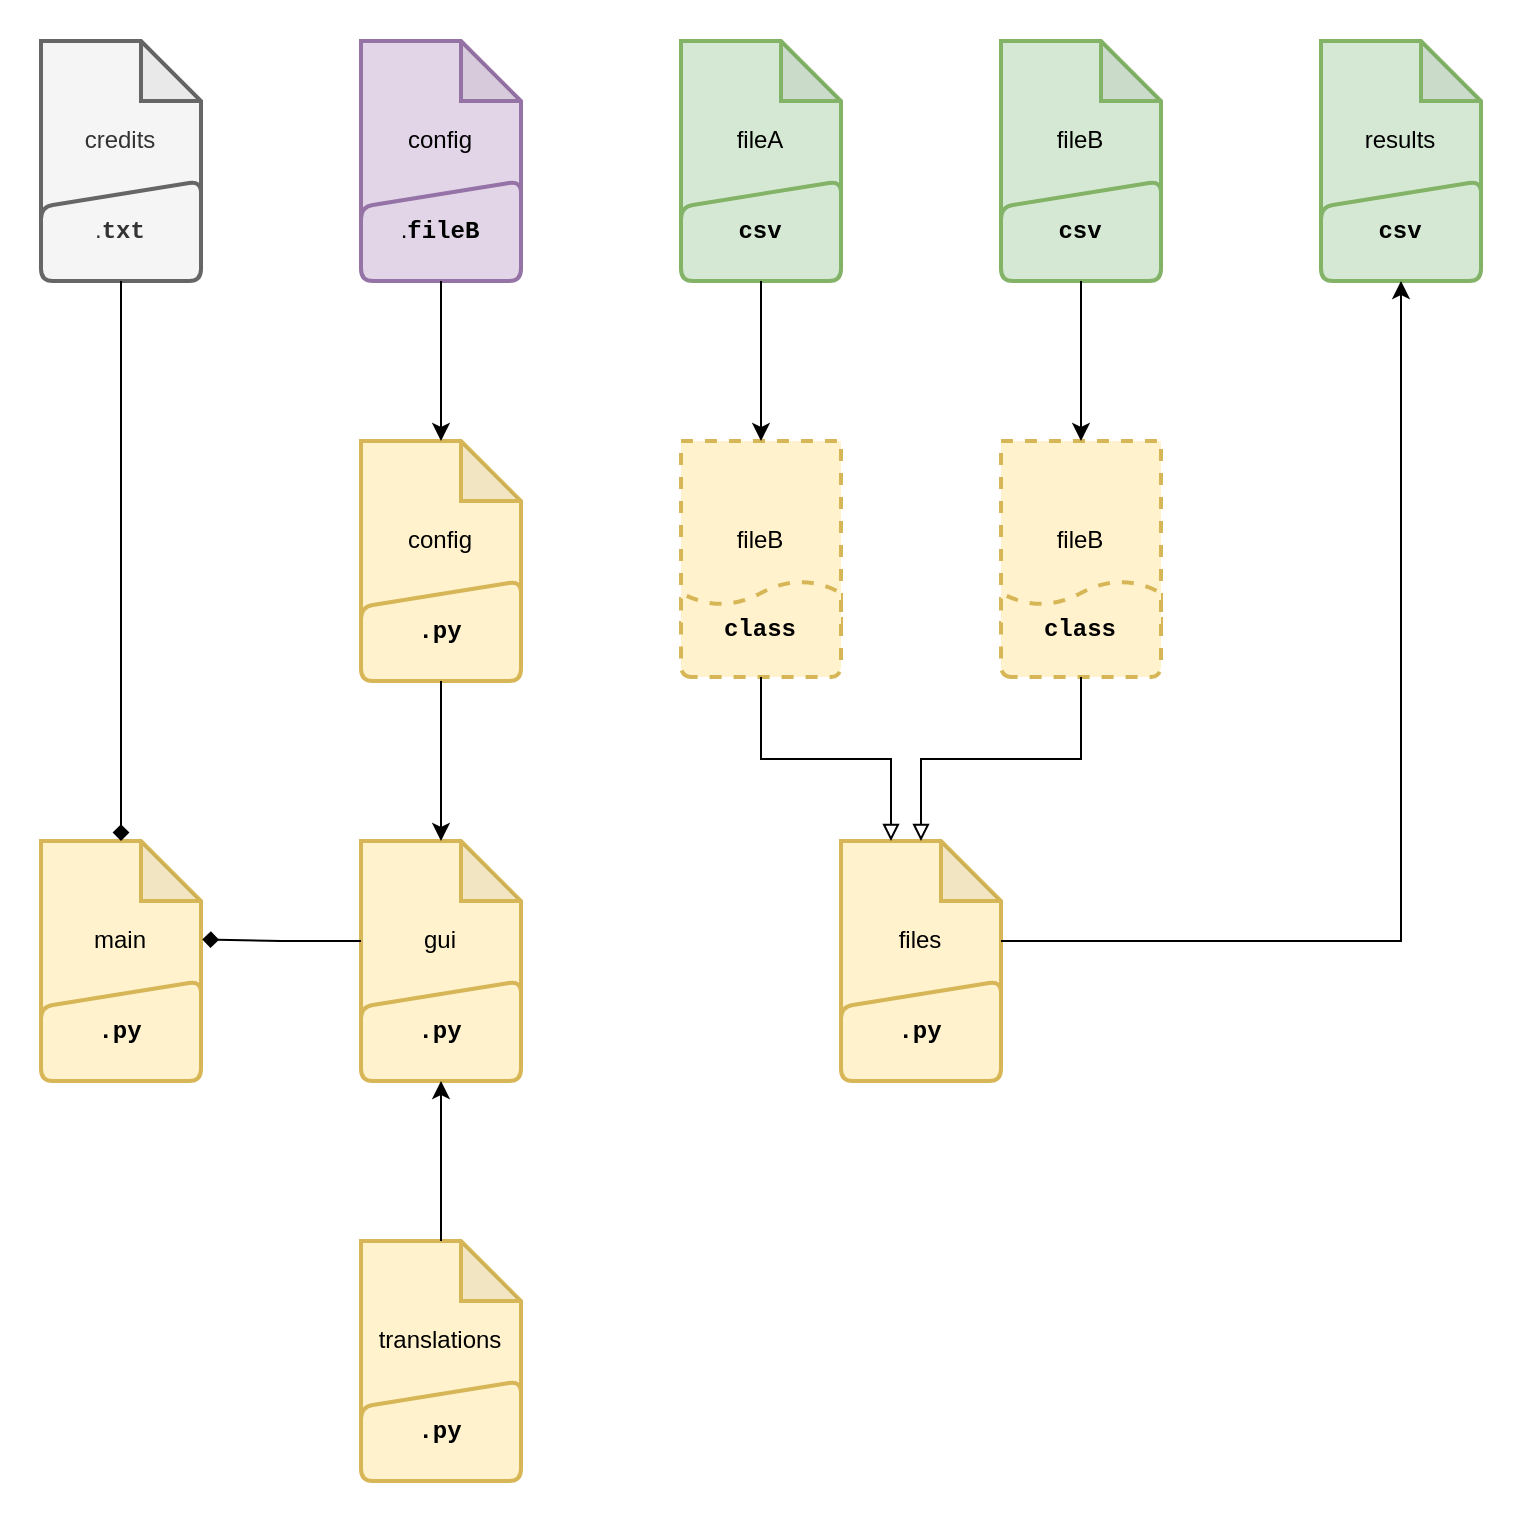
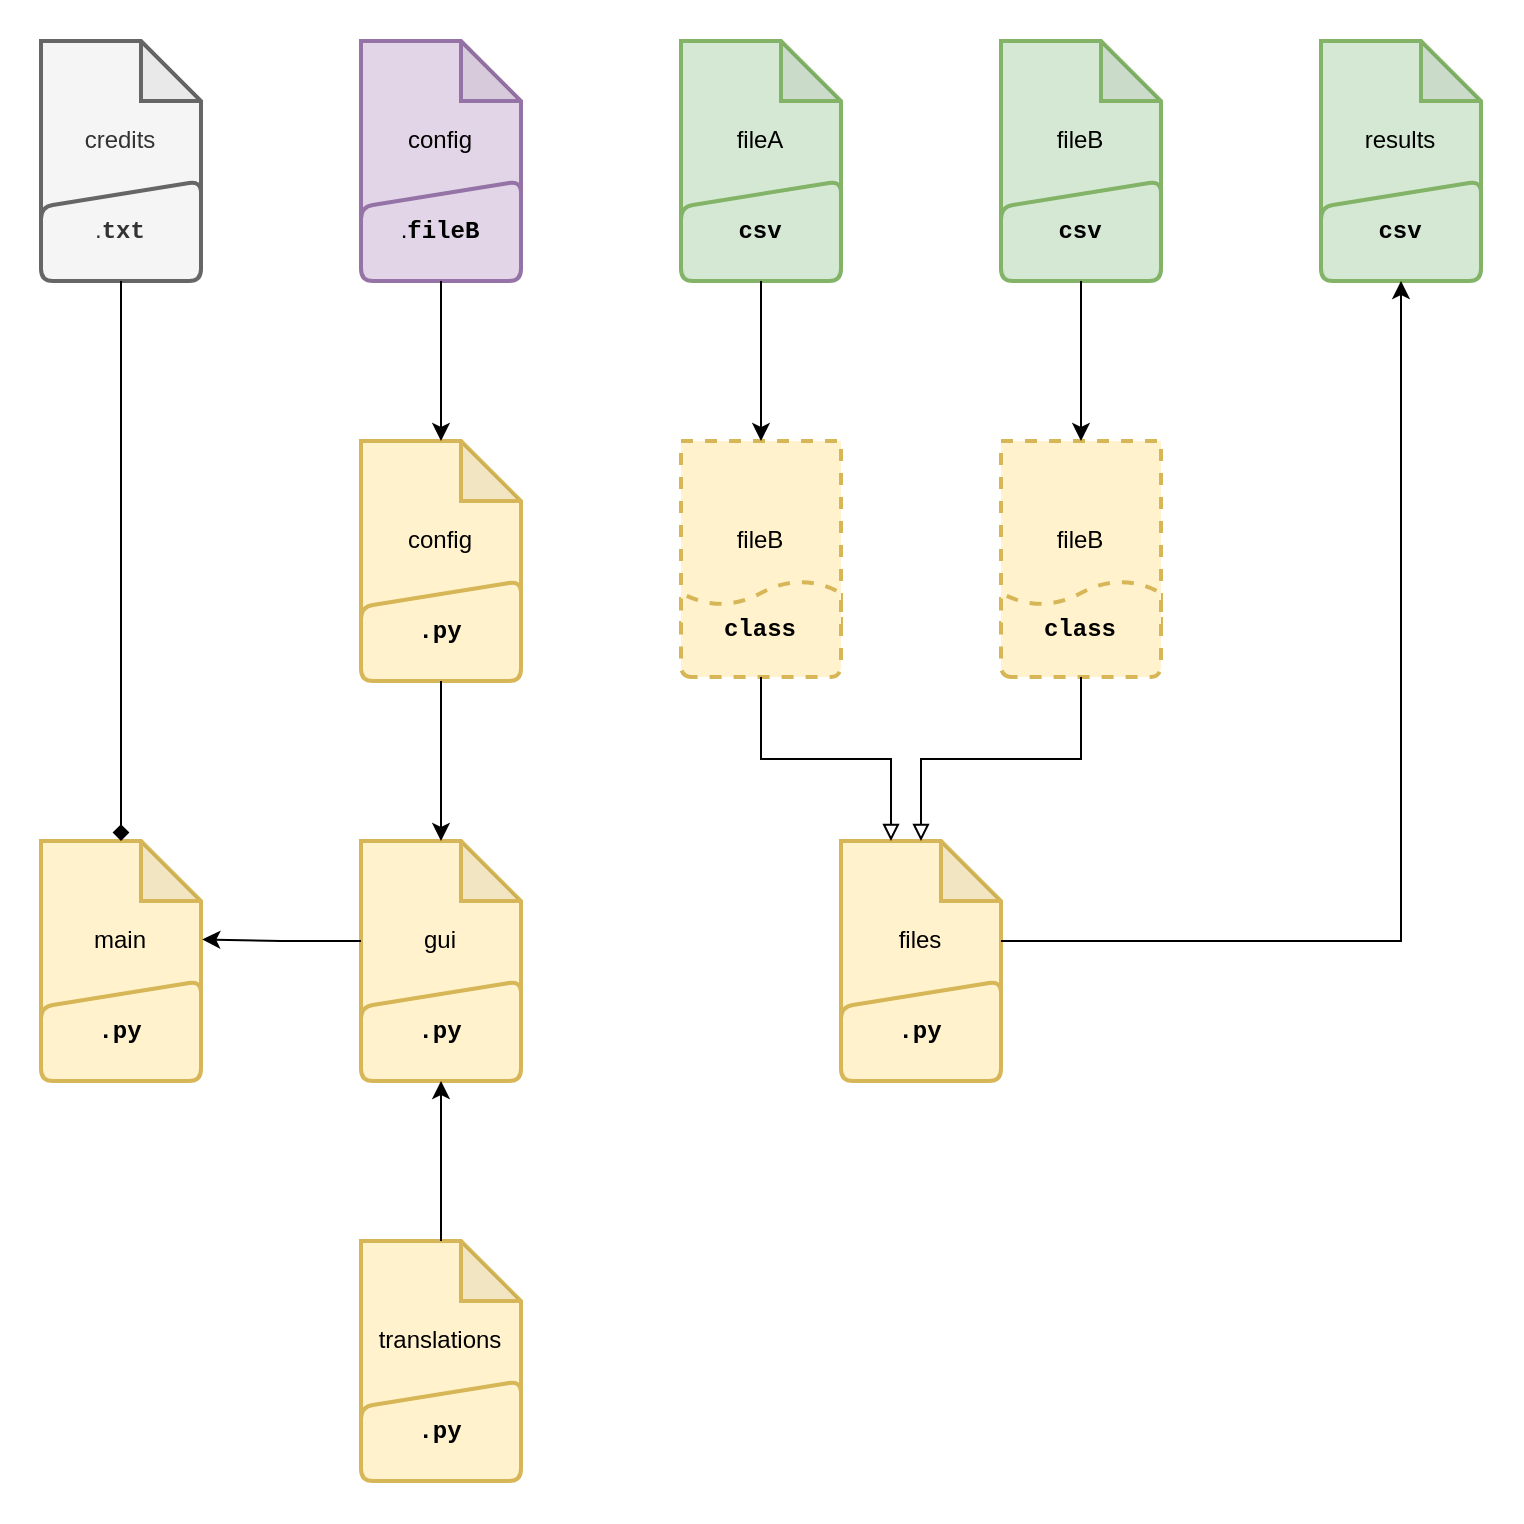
edge "gui" -> "main": arrowhead diamond -> classic
